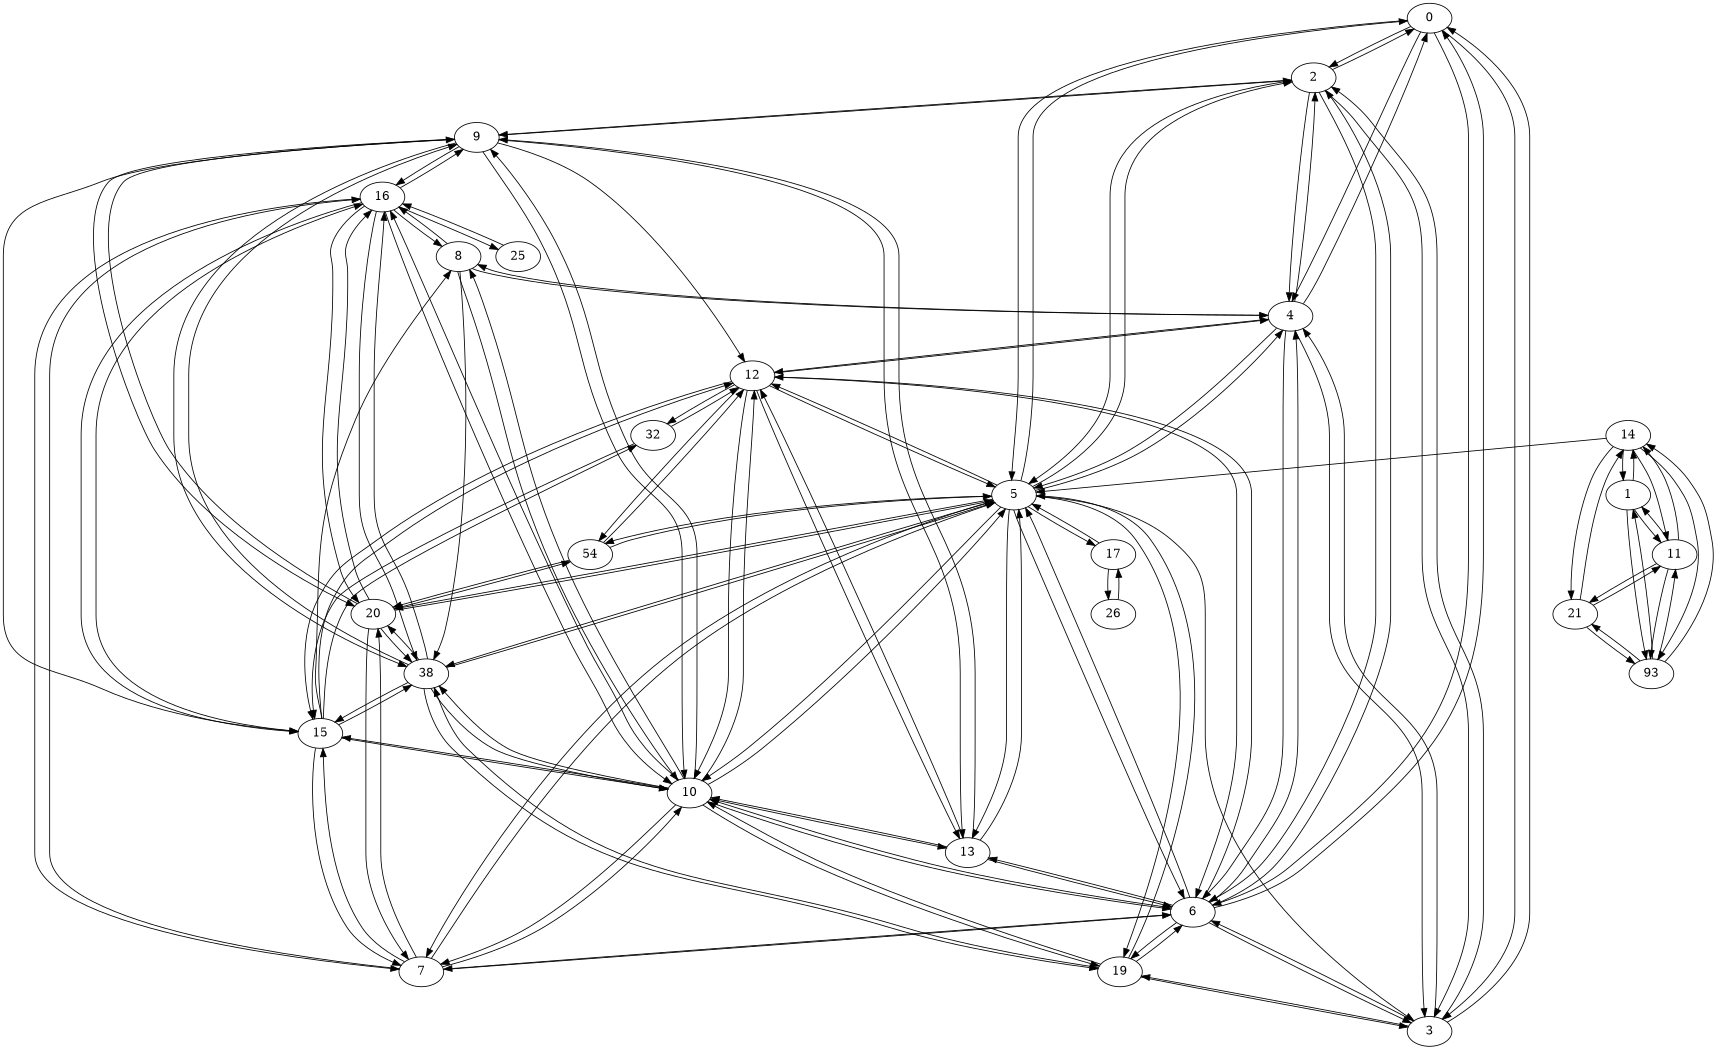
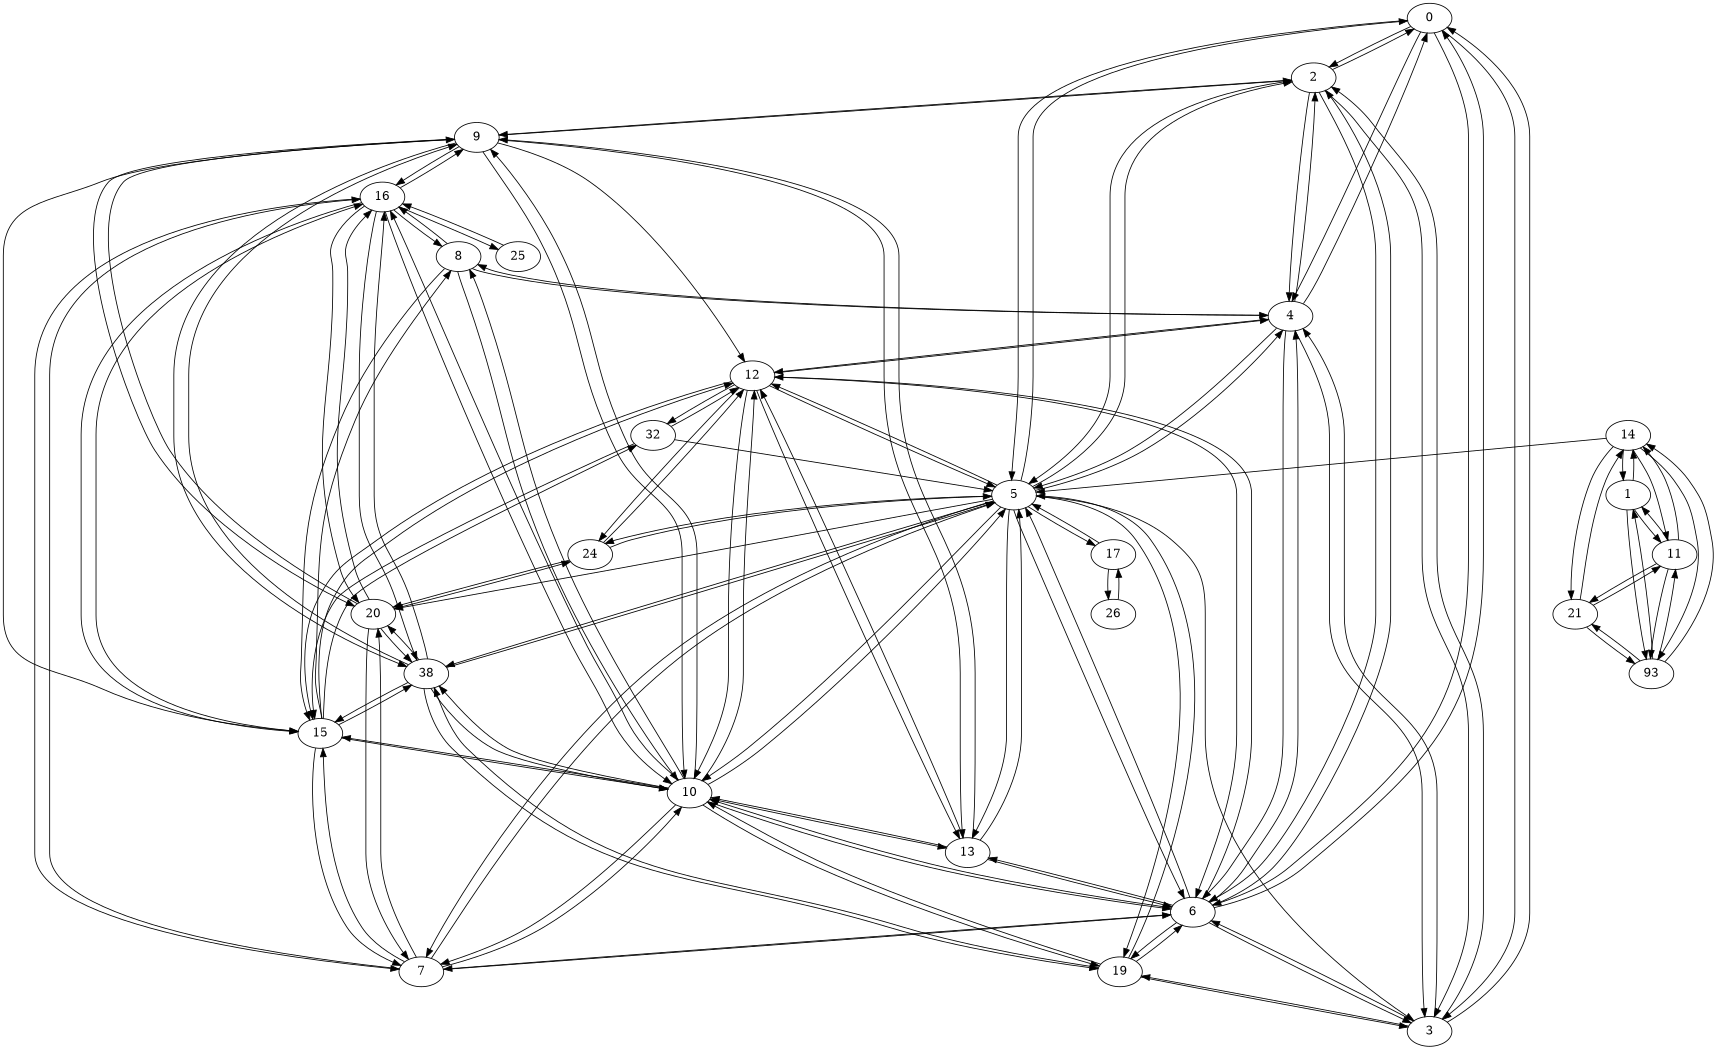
edge "8" -> "38": now "8" -> "15"
node "54": label "54" -> "24"
edge "20" -> "5": now "32" -> "5"
